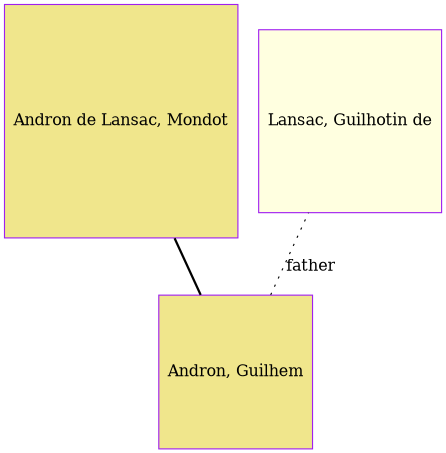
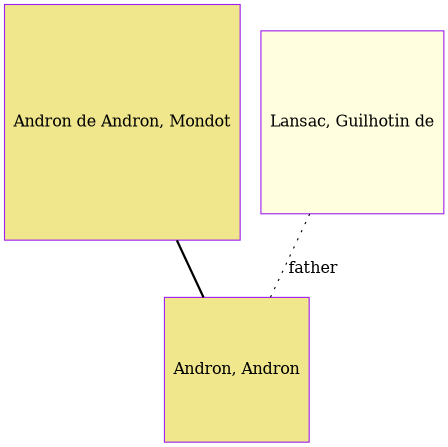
node "Andron de Lansac, Mondot": label "Andron de Lansac, Mondot" -> "Andron de Andron, Mondot"
node "Andron, Guilhem": label "Andron, Guilhem" -> "Andron, Andron"
